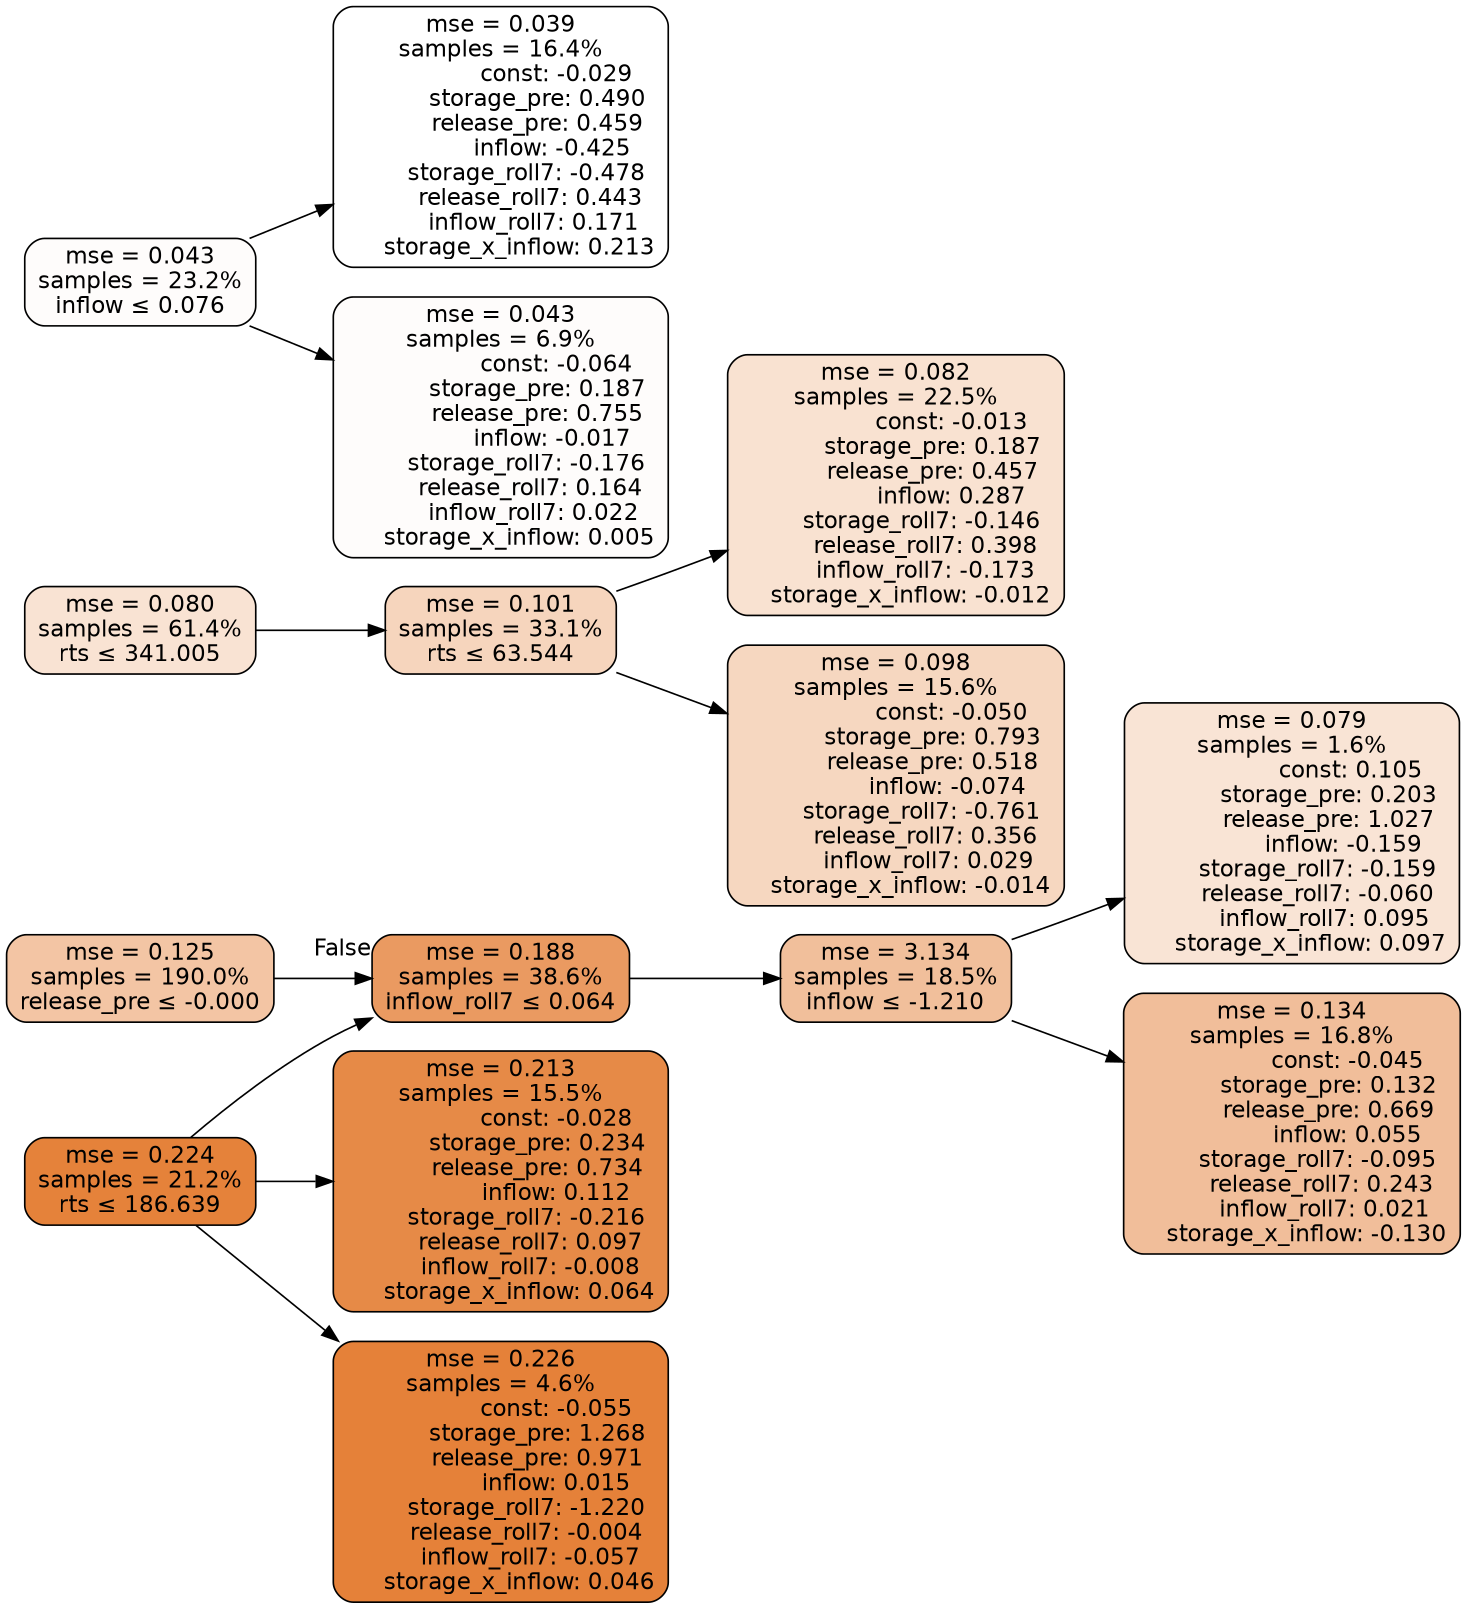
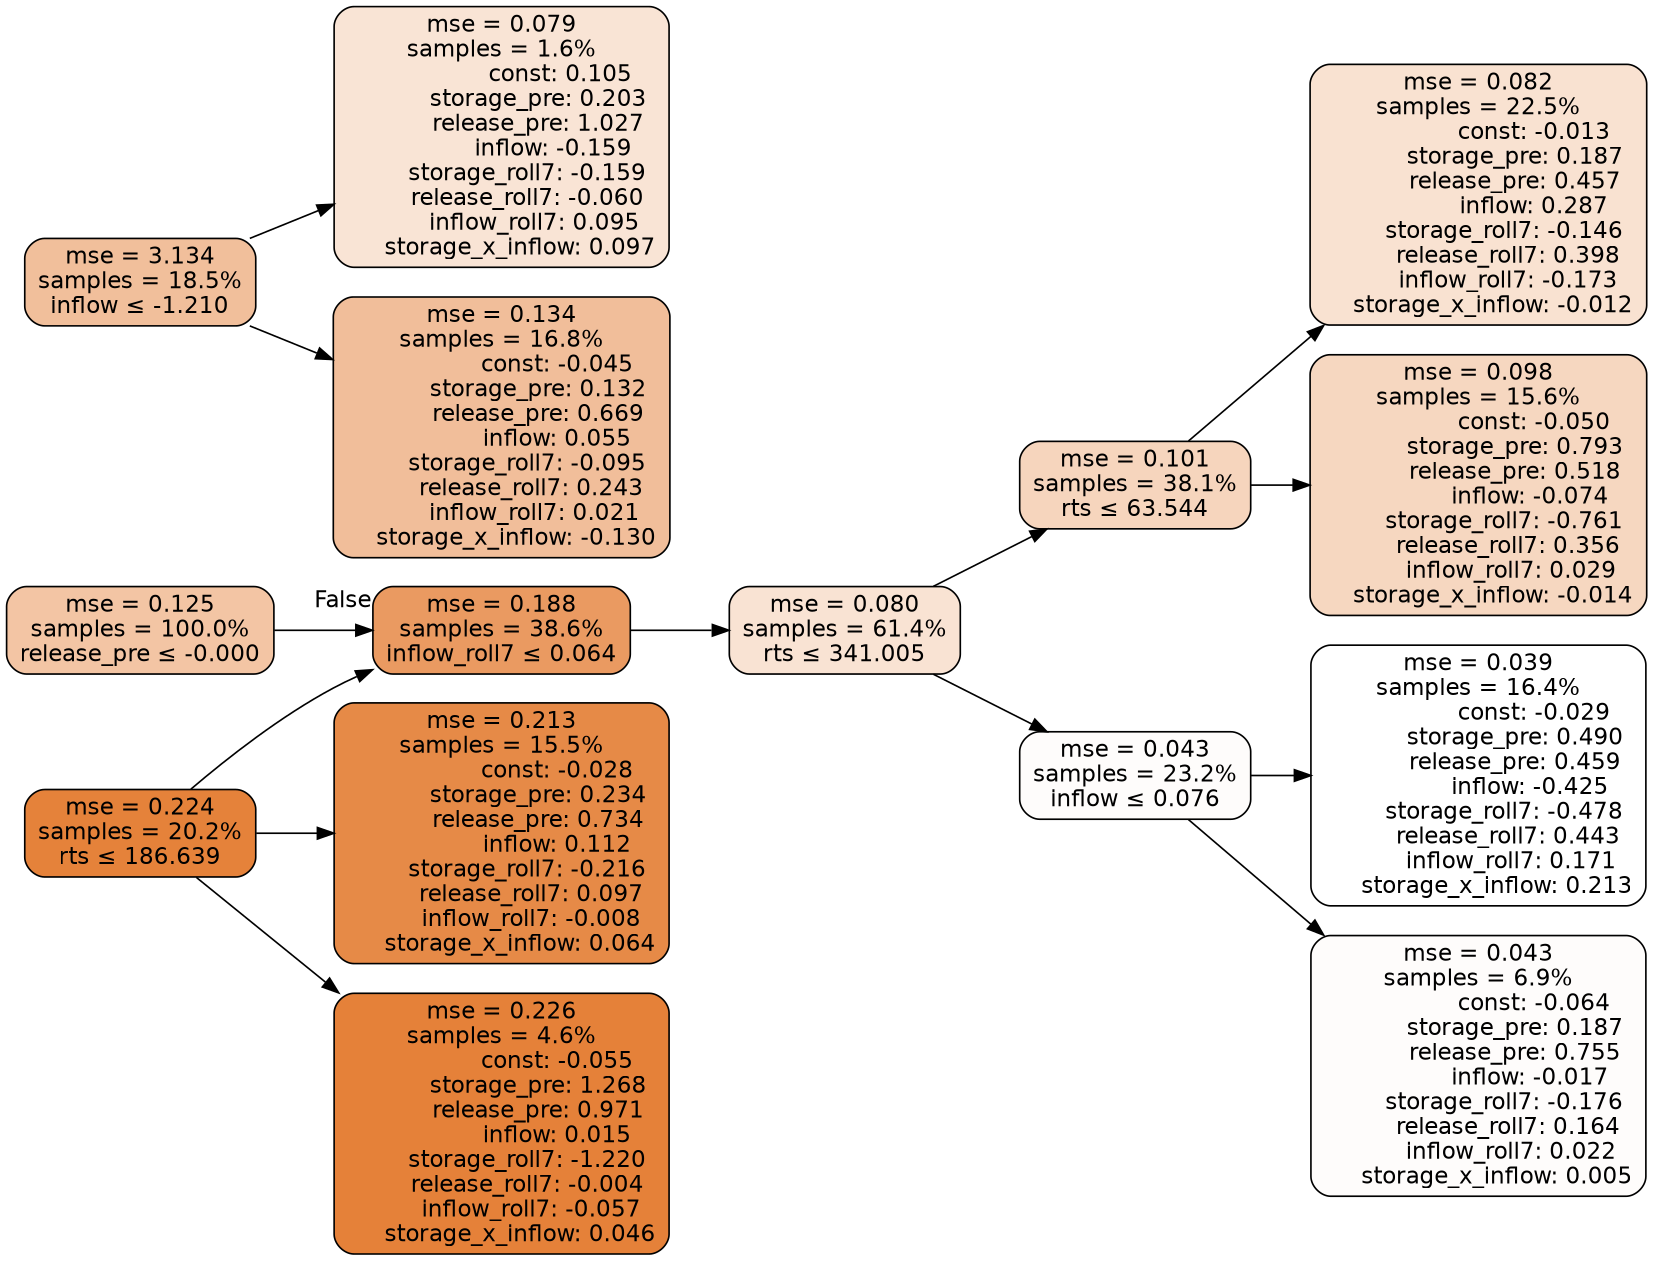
node "mse = 0.101 samples = 33.1% rts ≤ 63.544": label "mse = 0.101 samples = 33.1% rts ≤ 63.544" -> "mse = 0.101 samples = 38.1% rts ≤ 63.544"
edge "mse = 0.080 samples = 61.4% rts ≤ 341.005" -> "mse = 0.043 samples = 23.2% inflow ≤ 0.076": added
node "mse = 0.125 samples = 190.0% release_pre ≤ -0.000": label "mse = 0.125 samples = 190.0% release_pre ≤ -0.000" -> "mse = 0.125 samples = 100.0% release_pre ≤ -0.000"
edge "mse = 0.188 samples = 38.6% inflow_roll7 ≤ 0.064" -> "mse = 3.134 samples = 18.5% inflow ≤ -1.210": now "mse = 0.188 samples = 38.6% inflow_roll7 ≤ 0.064" -> "mse = 0.080 samples = 61.4% rts ≤ 341.005"
node "mse = 0.224 samples = 21.2% rts ≤ 186.639": label "mse = 0.224 samples = 21.2% rts ≤ 186.639" -> "mse = 0.224 samples = 20.2% rts ≤ 186.639"
